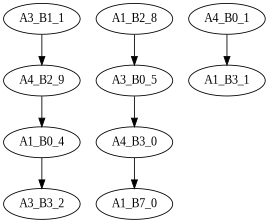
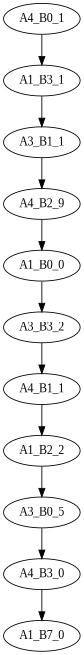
node "A1_B2_8": label "A1_B2_8" -> "A1_B2_2"
edge "A1_B3_1" -> "A3_B1_1": added
node "A1_B0_4": label "A1_B0_4" -> "A1_B0_0"
node "A4_B1_1": added
